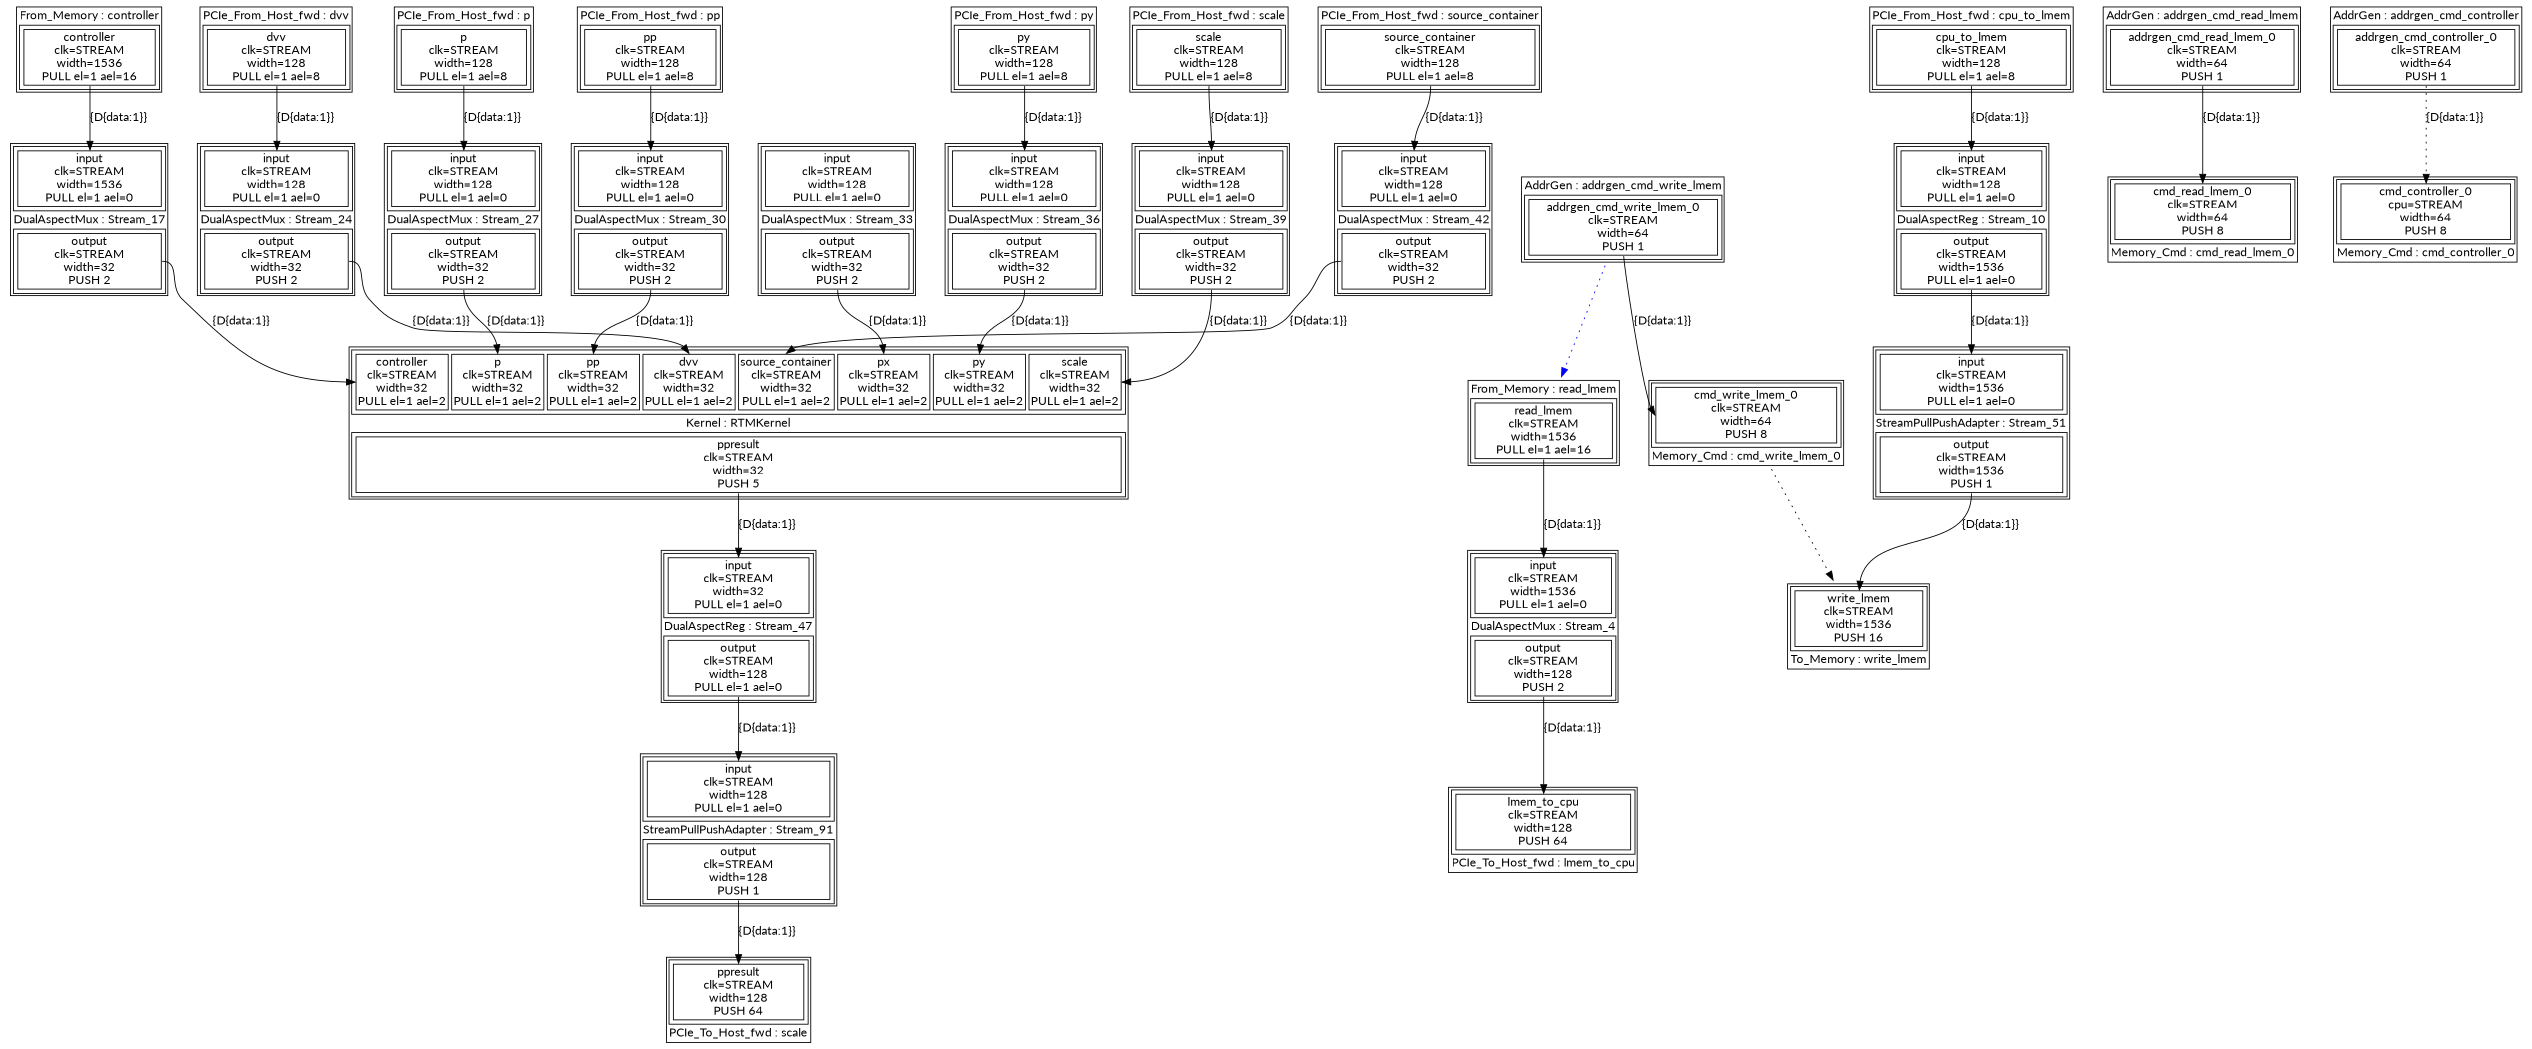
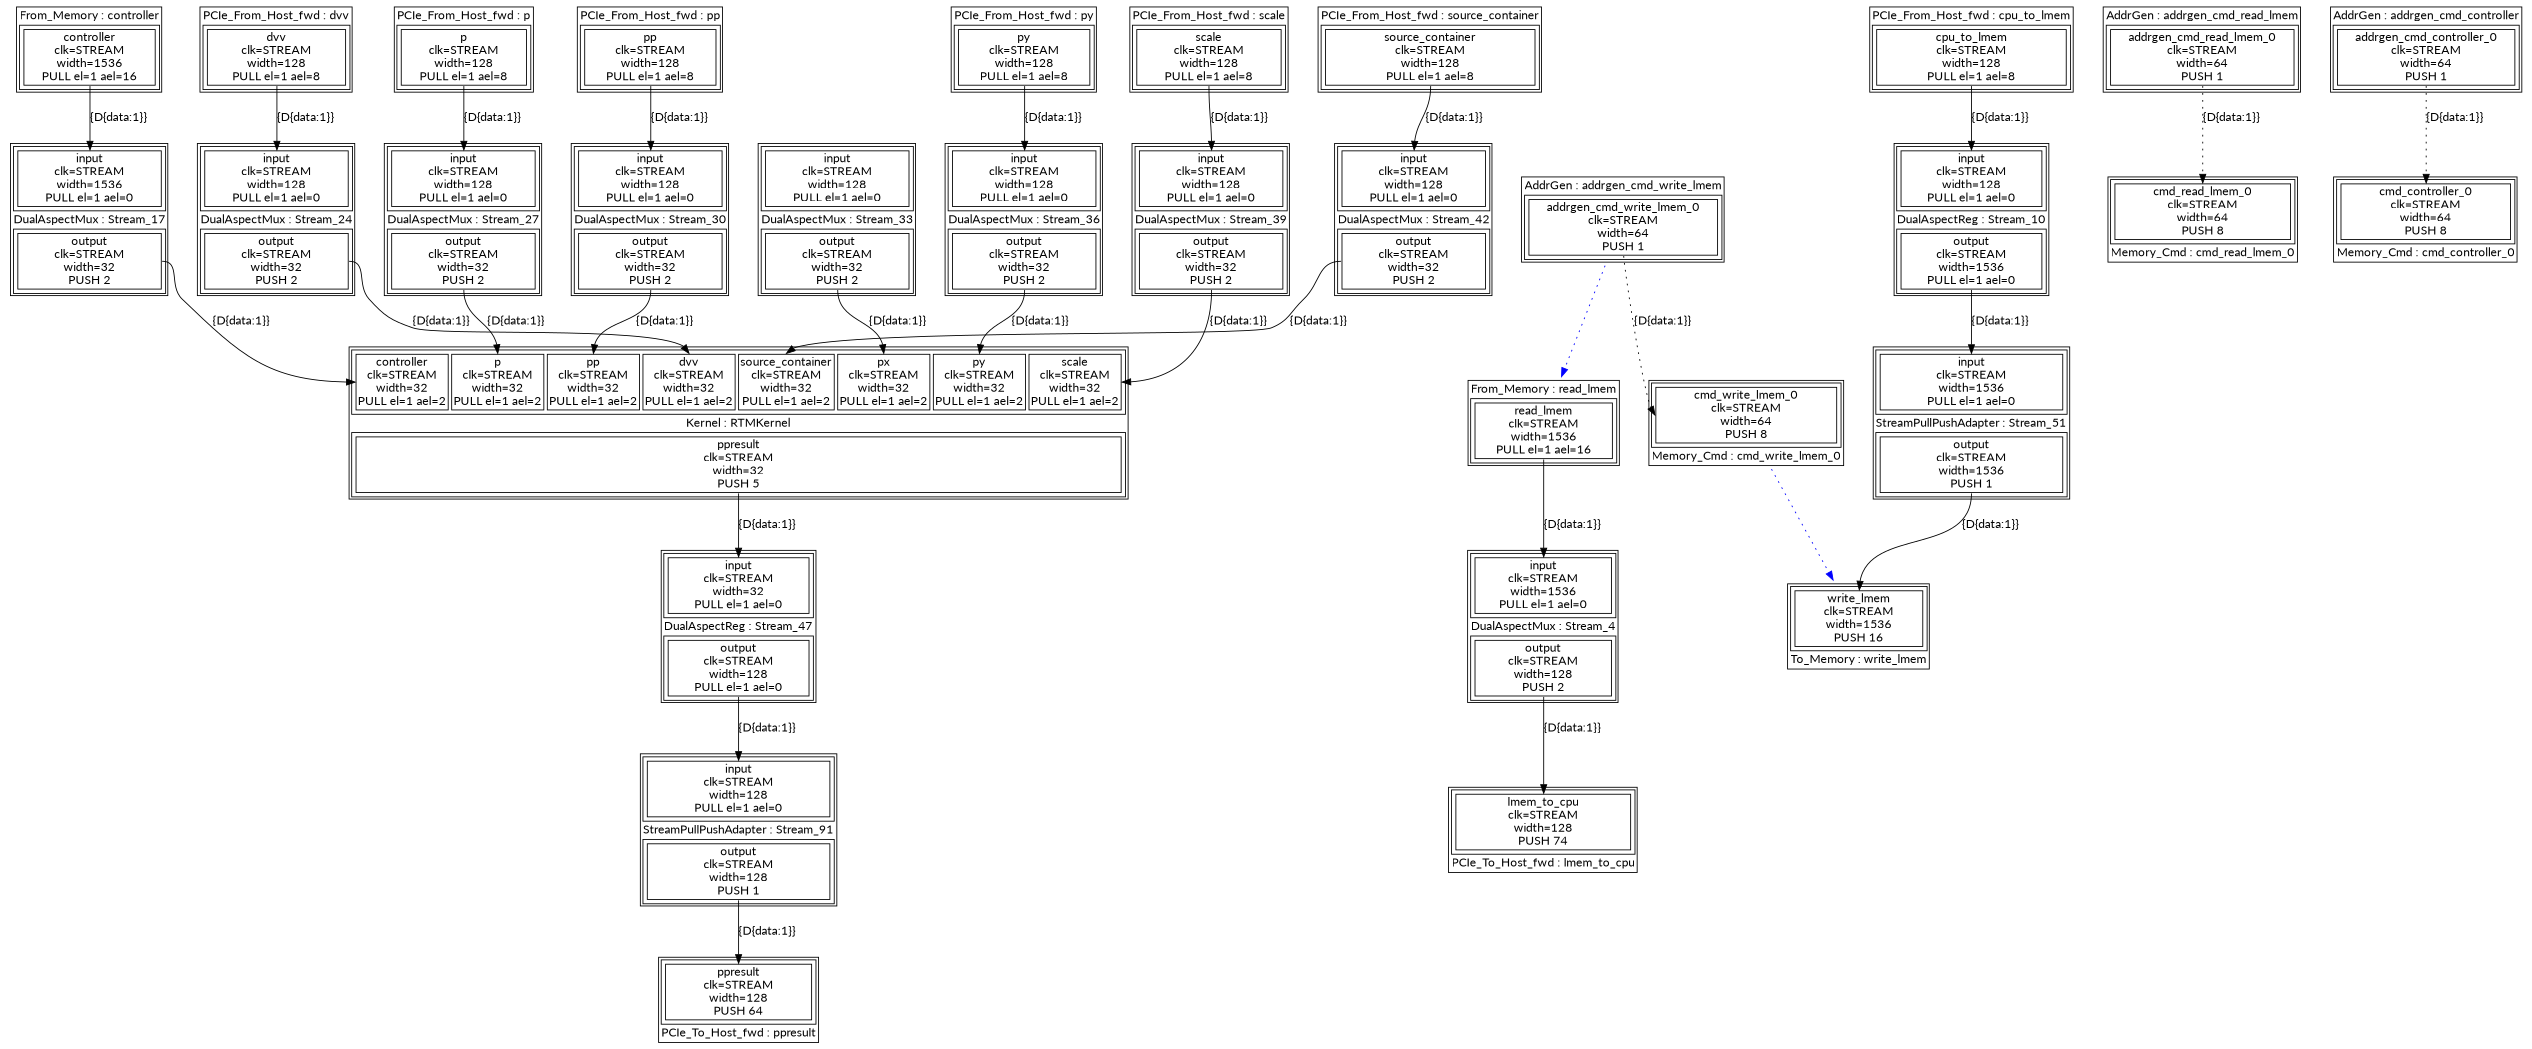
edge "AddrGen : addrgen_cmd_read_lmem" -> "cmd_read_lmem_0": style solid -> dotted
node "cmd_controller_0": text "cpu=STREAM" -> "clk=STREAM"
edge "AddrGen : addrgen_cmd_write_lmem" -> "cmd_write_lmem_0": style solid -> dotted
edge "cmd_write_lmem_0" -> "write_lmem": color black -> blue
node "lmem_to_cpu": text "PUSH 64" -> "PUSH 74"
node "ppresult": text "PCIe_To_Host_fwd : scale" -> "PCIe_To_Host_fwd : ppresult"
